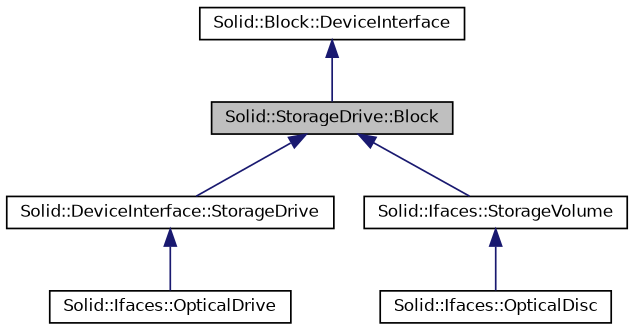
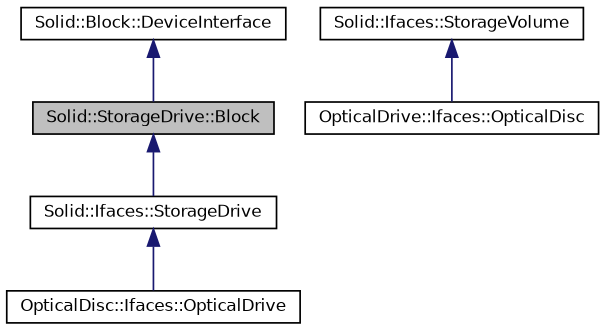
edge "Solid::Ifaces::StorageVolume" -> "Solid::StorageDrive::Block": removed
node "Solid::DeviceInterface::StorageDrive": label "Solid::DeviceInterface::StorageDrive" -> "Solid::Ifaces::StorageDrive"
node "Solid::Ifaces::OpticalDrive": label "Solid::Ifaces::OpticalDrive" -> "OpticalDisc::Ifaces::OpticalDrive"
node "Solid::Ifaces::OpticalDisc": label "Solid::Ifaces::OpticalDisc" -> "OpticalDrive::Ifaces::OpticalDisc"
